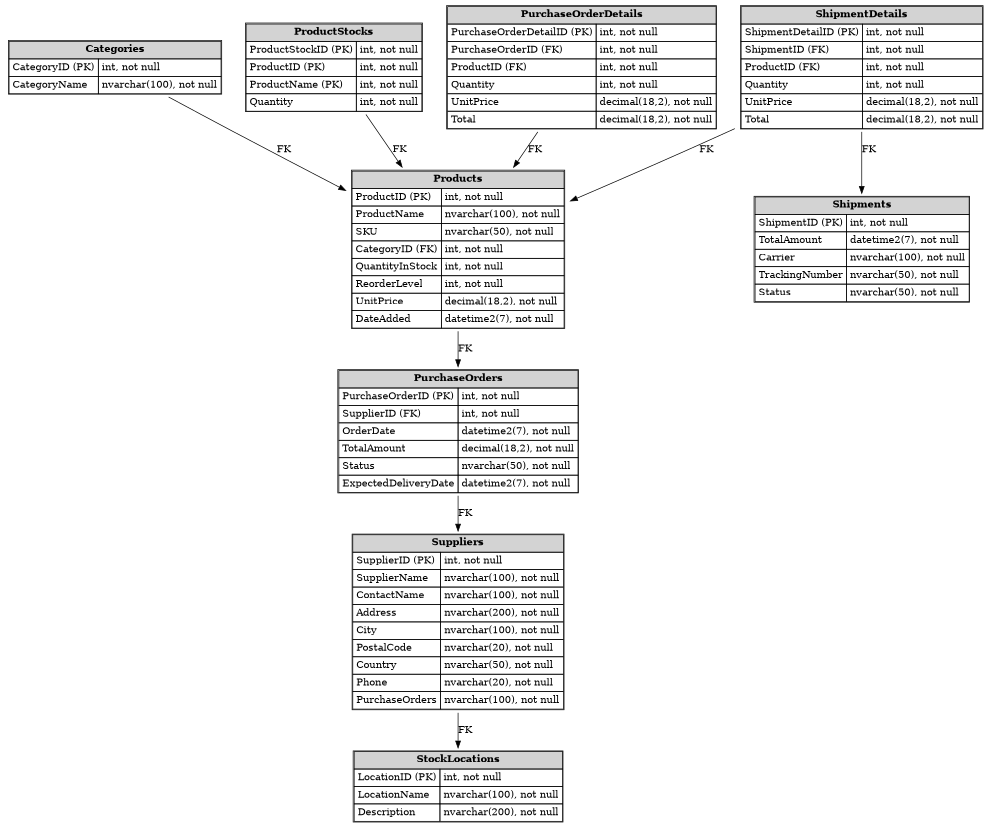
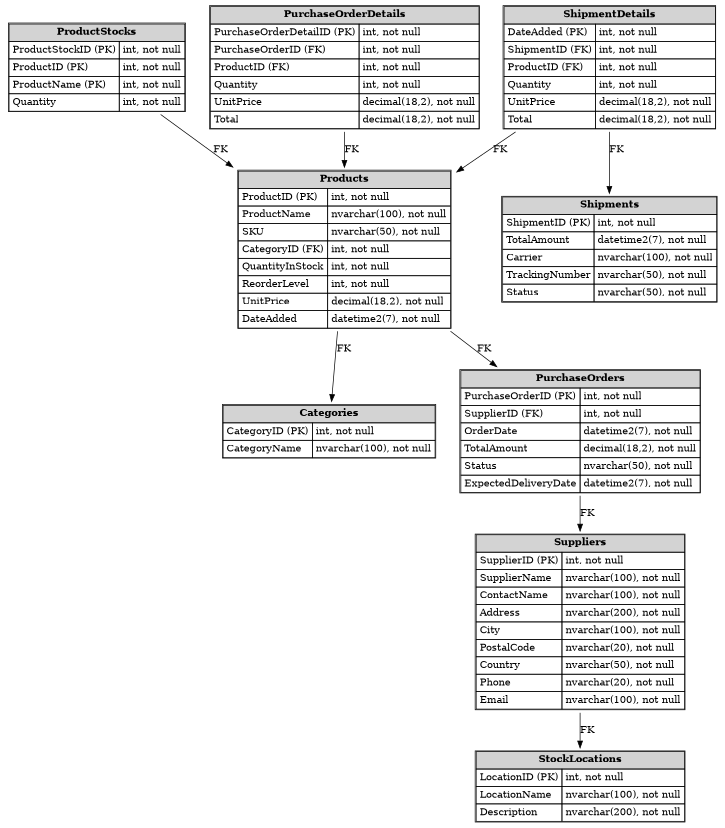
node "ShipmentDetails": text "ShipmentDetailID (PK)" -> "DateAdded (PK)"
edge "Categories" -> "Products": reversed
node "Suppliers": text "PurchaseOrders" -> "Email"
